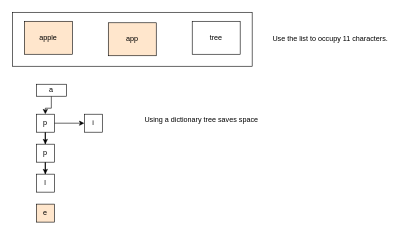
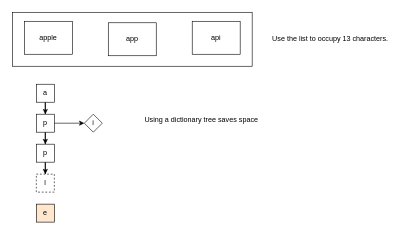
node "apple": fillcolor #ffe6cc -> #ffffff
node "tree": label "tree" -> "api"
node "app": fillcolor #ffe6cc -> #ffffff
node "Use the list to occupy 11 characters.": label "Use the list to occupy 11 characters." -> "Use the list to occupy 13 characters."
node "a": size 30x12 -> 18x18
node "i": shape rectangle -> diamond
node "l": style solid -> dashed
